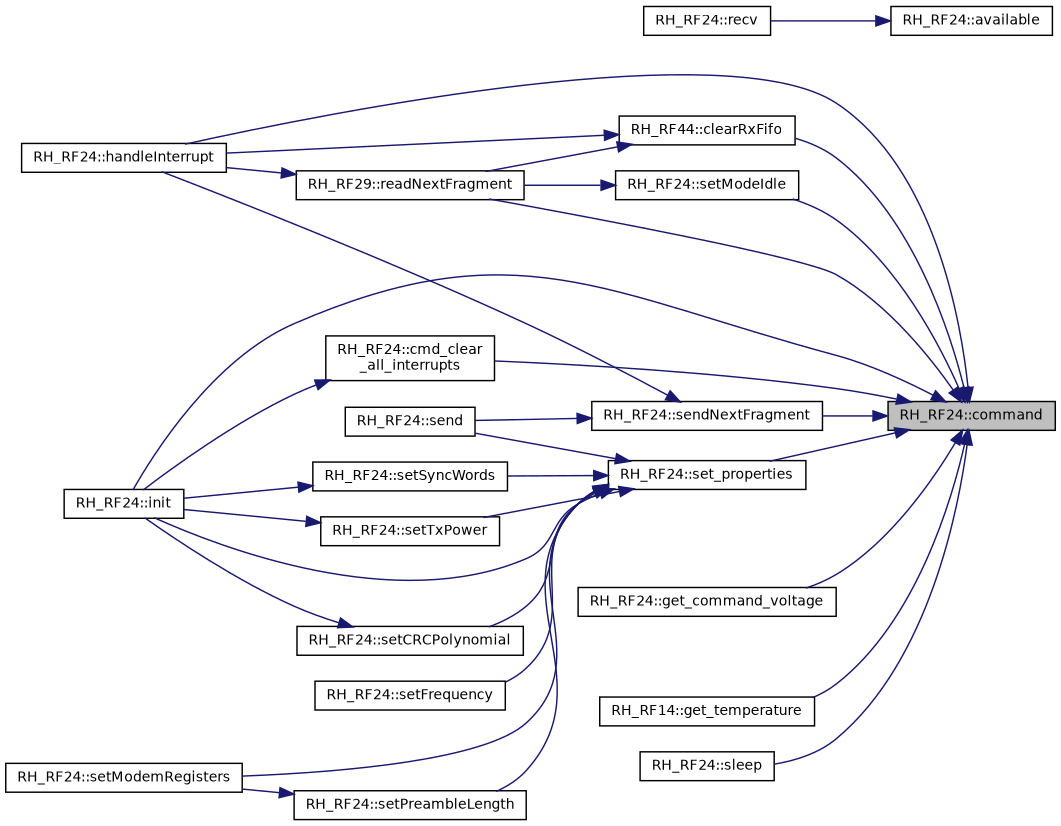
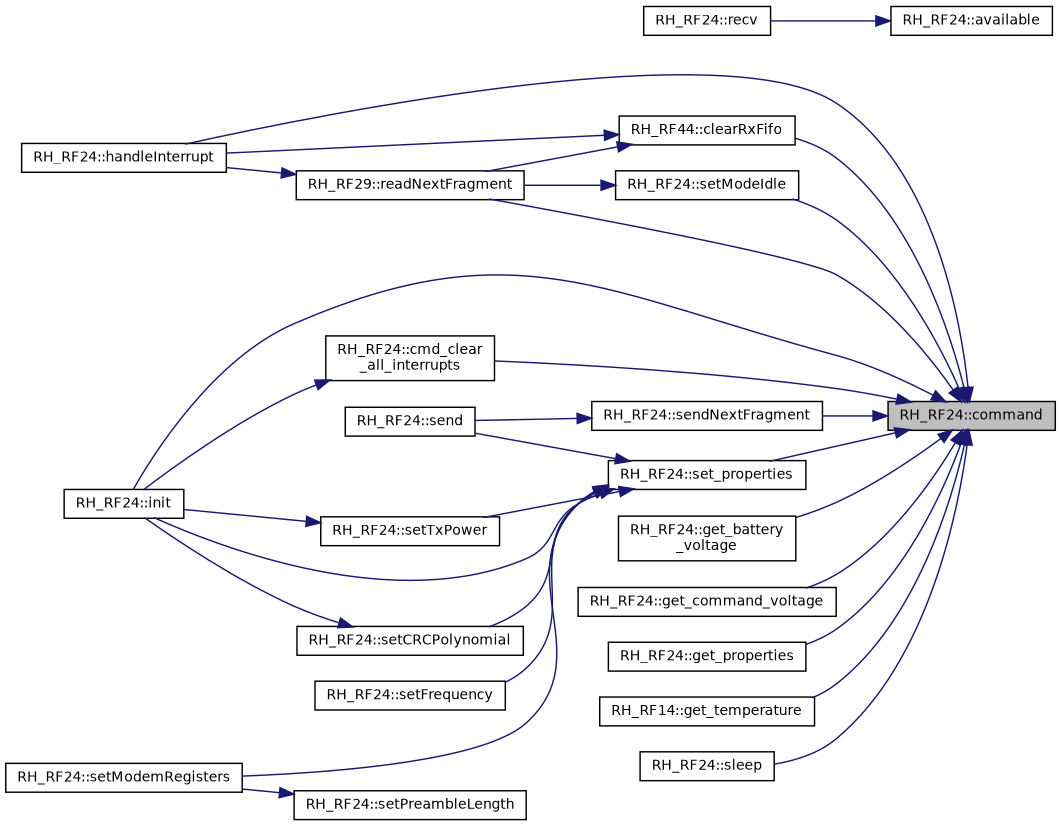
edge "RH_RF24::handleInterrupt" -> "RH_RF24::sendNextFragment": removed
node "RH_RF24::setSyncWords": removed
node "RH_RF24::get_battery _voltage": added
node "RH_RF24::get_properties": added
edge "RH_RF24::setPreambleLength" -> "RH_RF24::set_properties": removed
